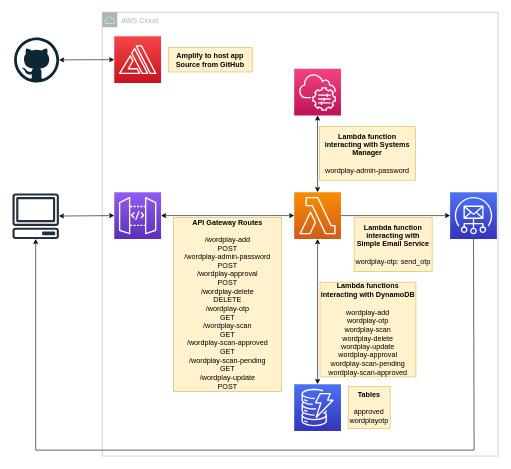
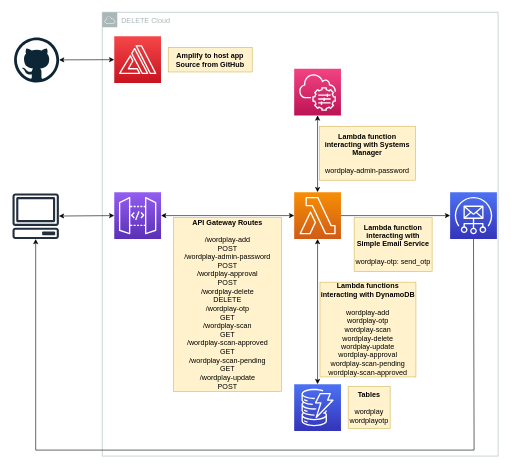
node "AWS Cloud": label "AWS Cloud" -> "DELETE Cloud"
node "Tables approved wordplayotp": label "Tables approved wordplayotp" -> "Tables wordplay wordplayotp"
